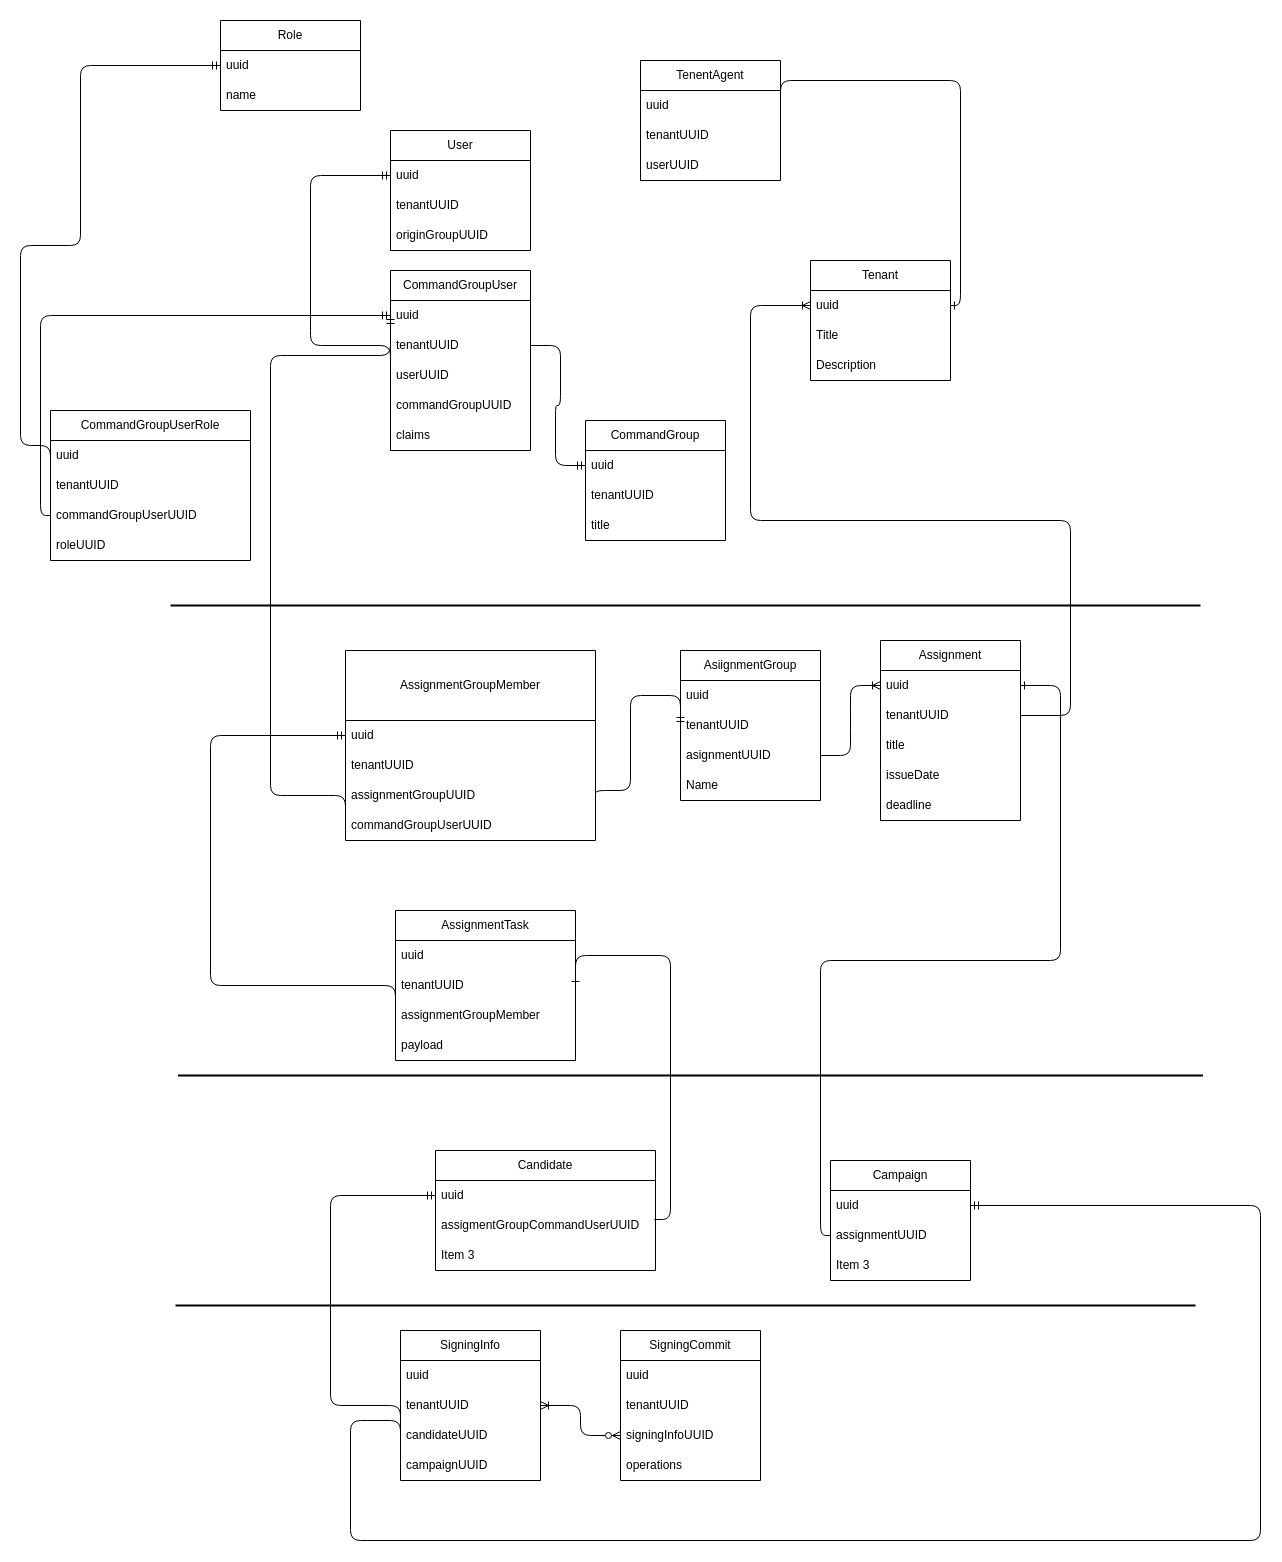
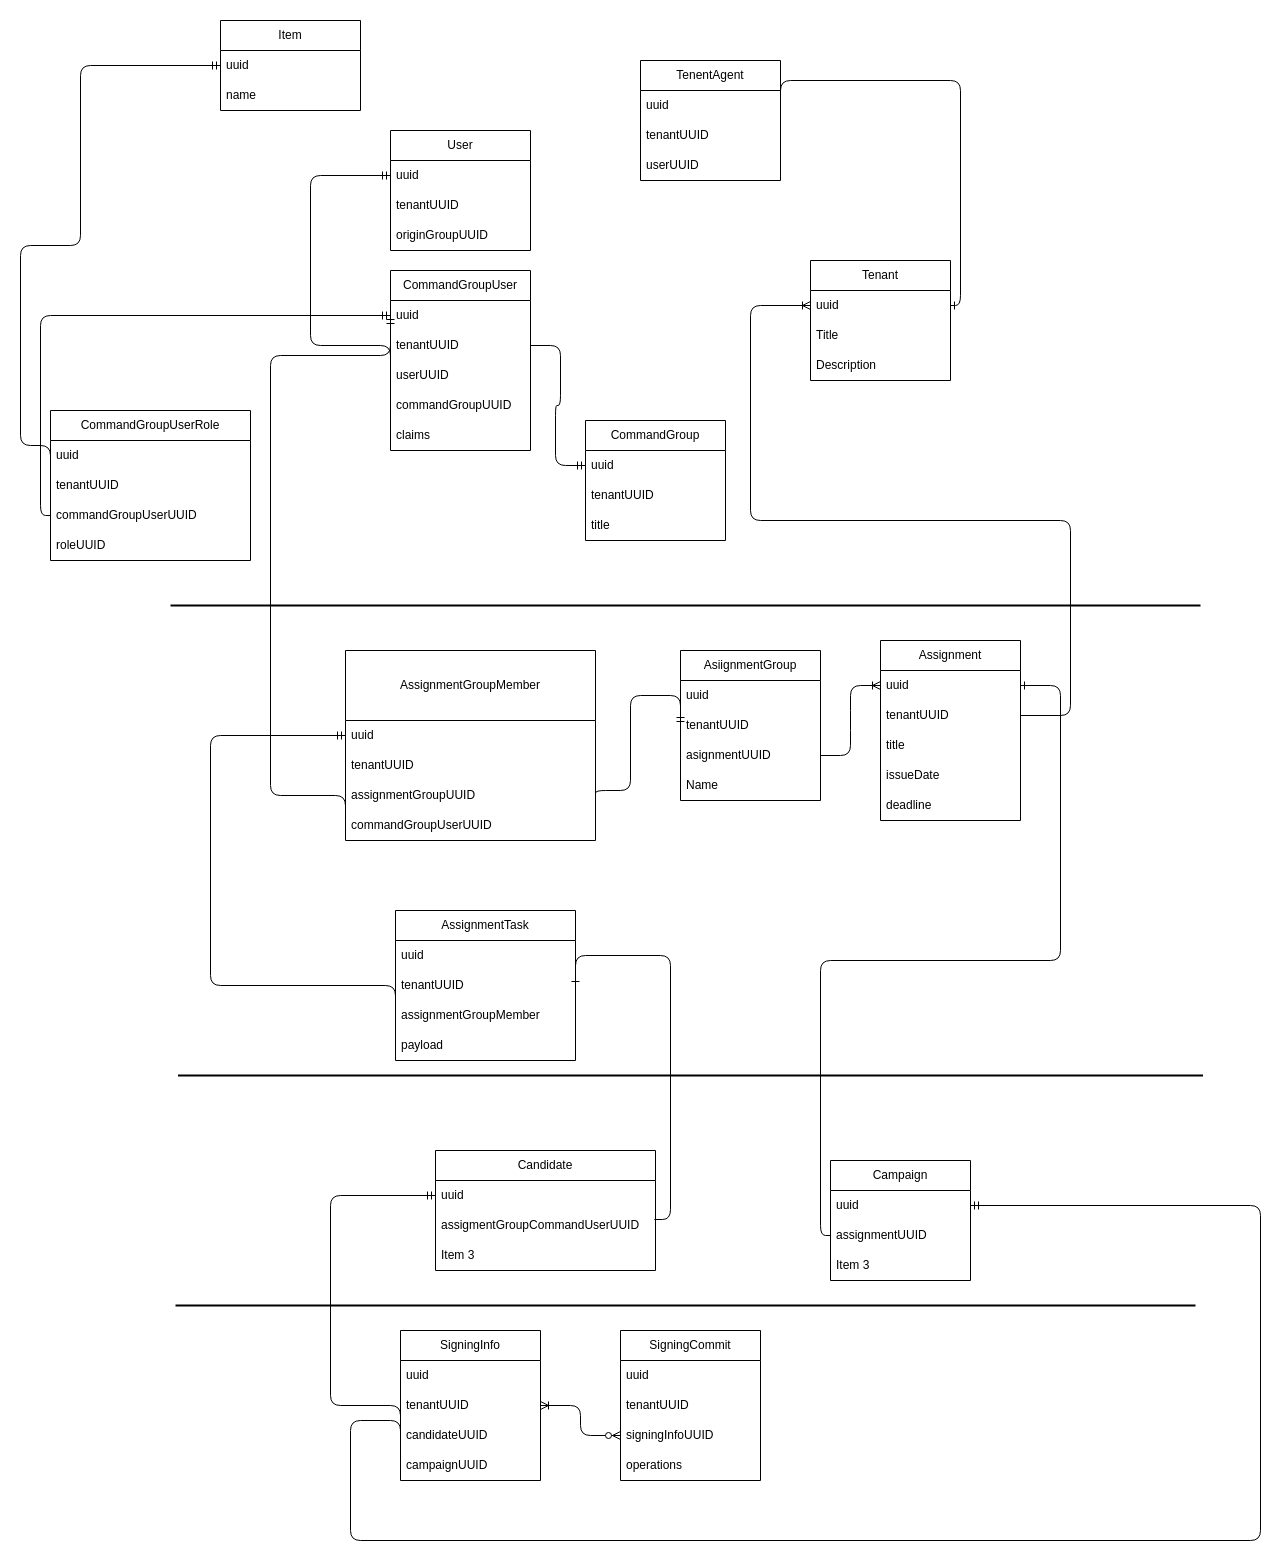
node "Role": label "Role" -> "Item"
